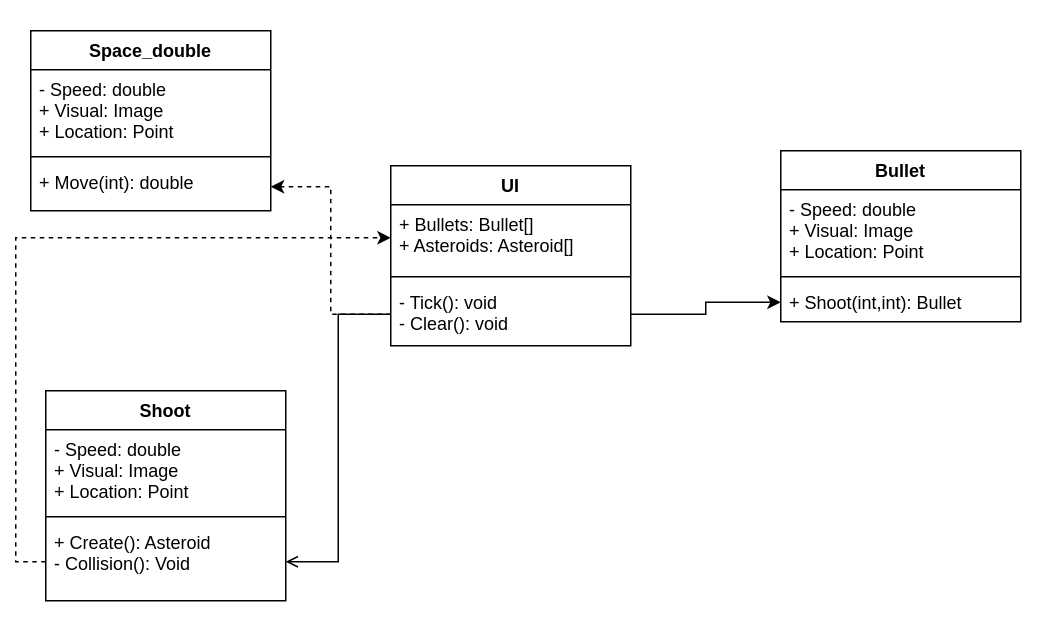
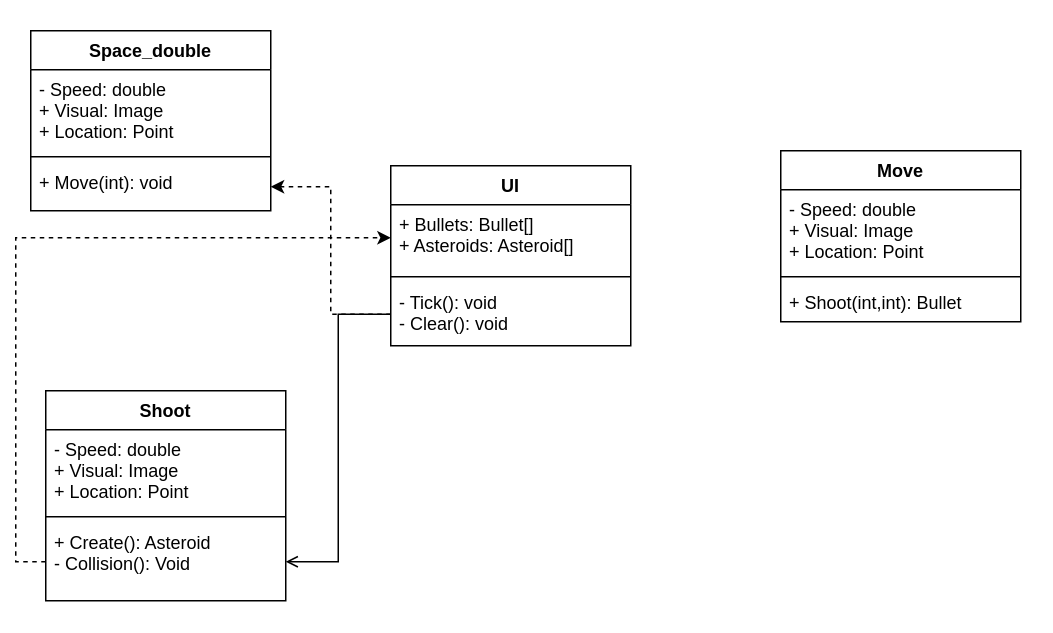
node "Bullet": label "Bullet" -> "Move"
node "+ Move(int): double": label "+ Move(int): double" -> "+ Move(int): void"
edge "- Tick(): void - Clear(): void" -> "+ Shoot(int,int): Bullet": removed
